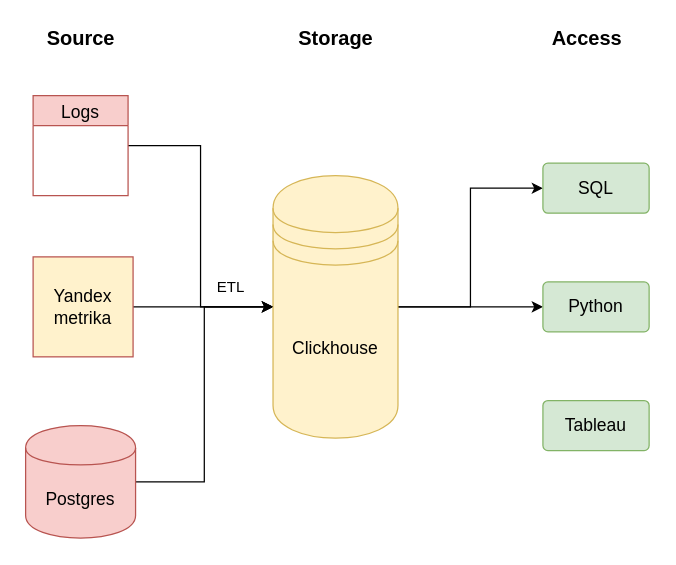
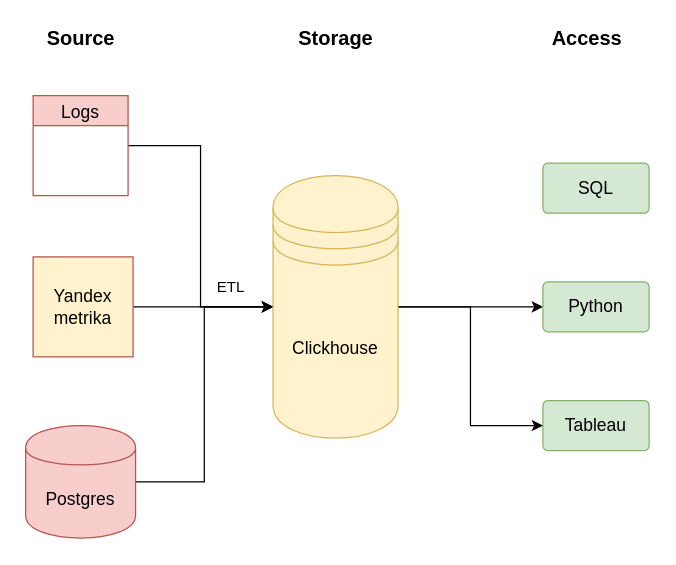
edge "Clickhouse" -> "SQL": now "Clickhouse" -> "Tableau"
